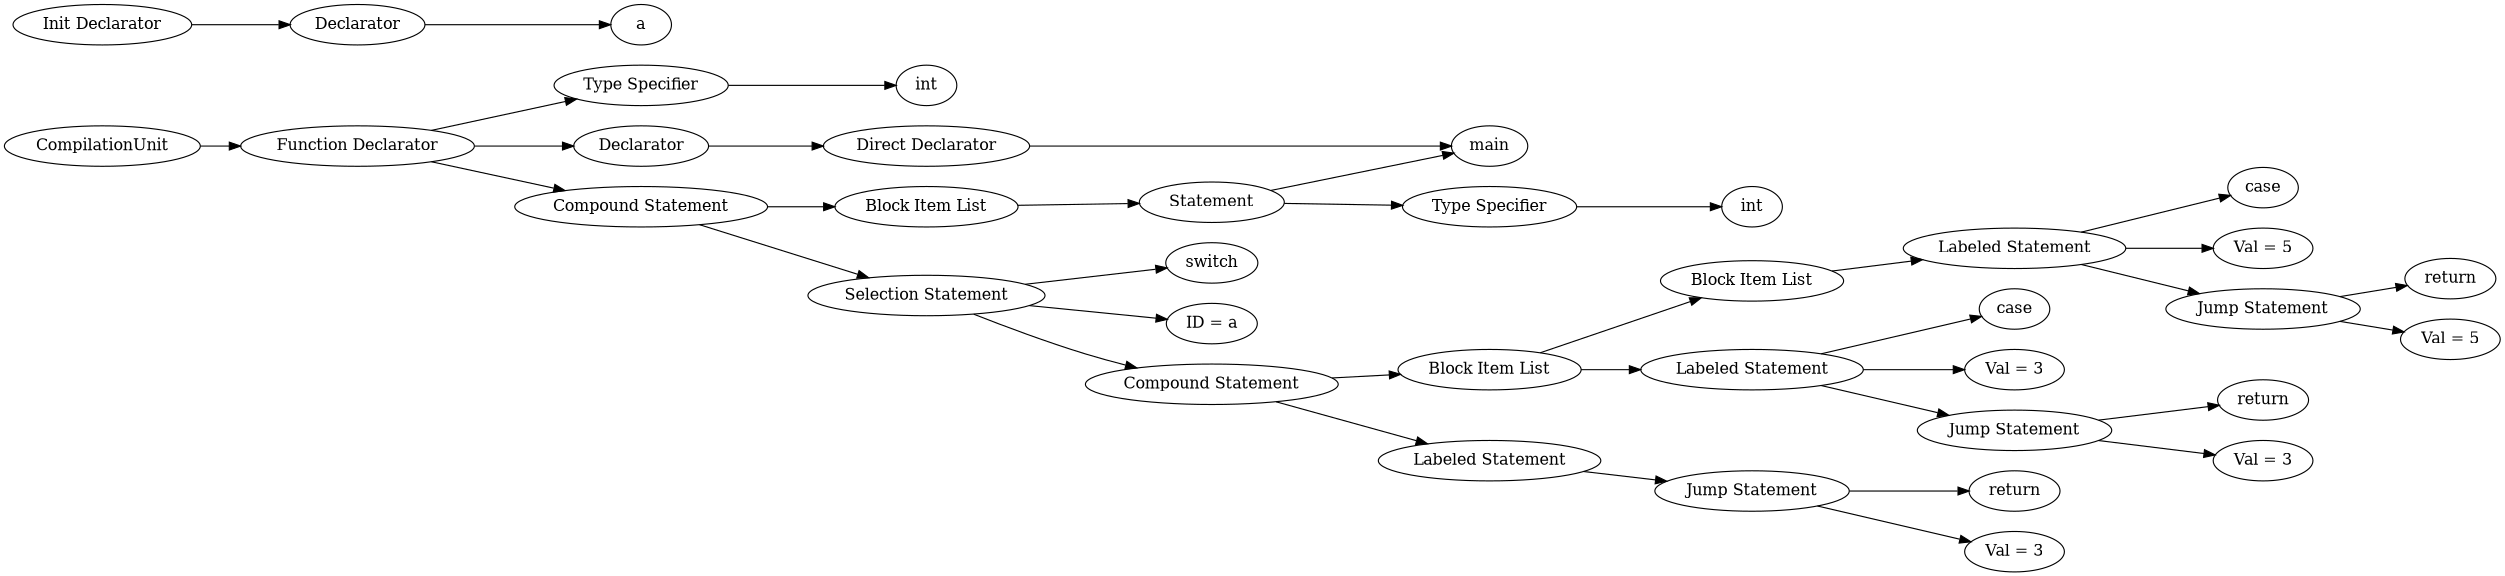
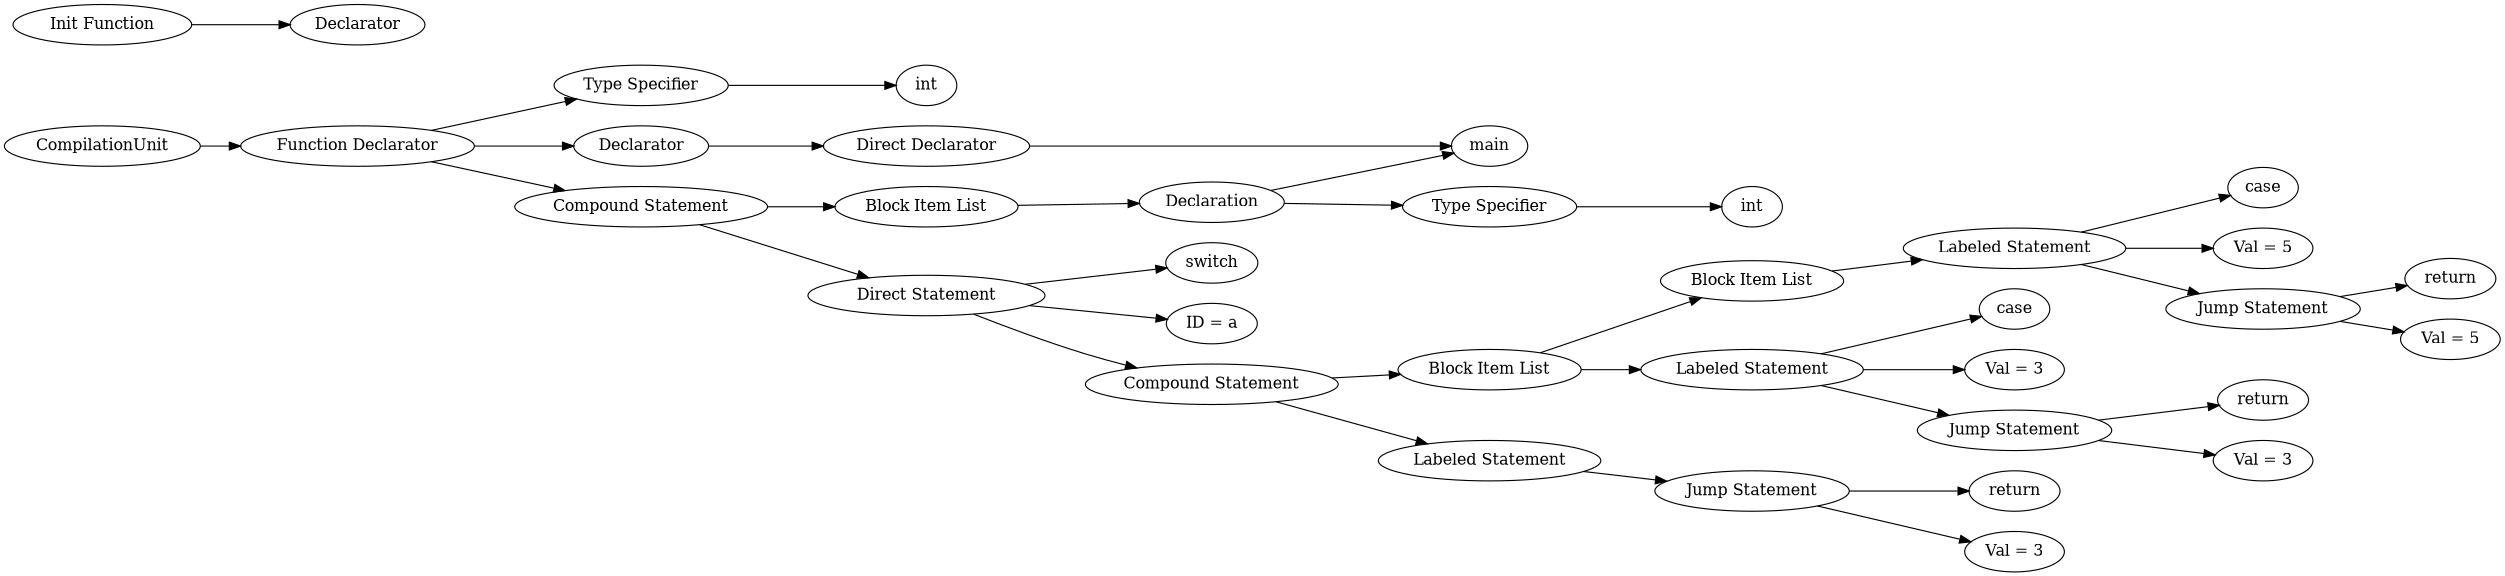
node "Init Declarator": label "Init Declarator" -> "Init Function"
node "a": removed
node "Statement": label "Statement" -> "Declaration"
node "Selection Statement": label "Selection Statement" -> "Direct Statement"
